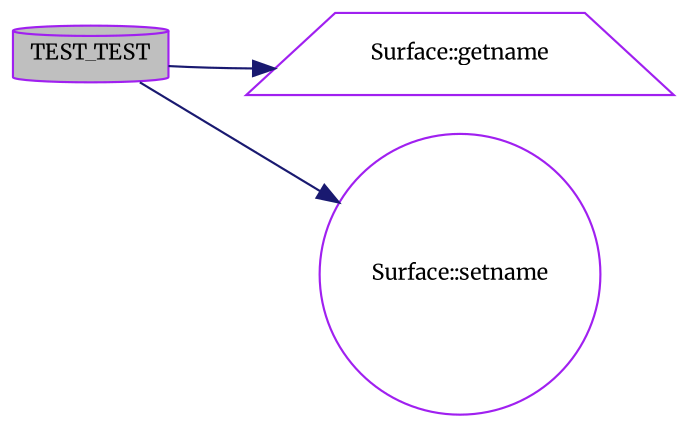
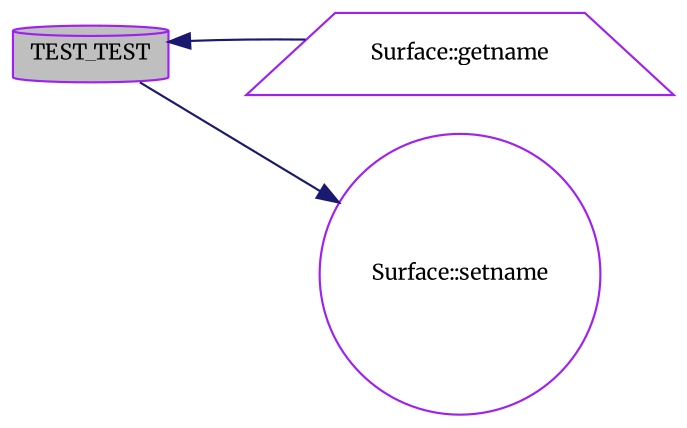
edge "TEST_TEST" -> "Surface::getname": reversed
